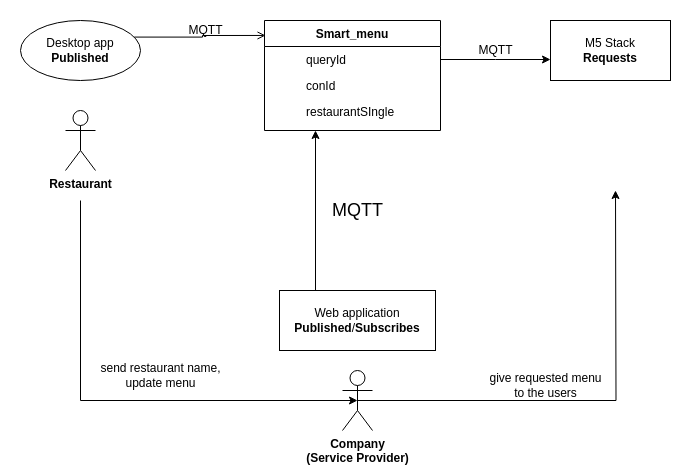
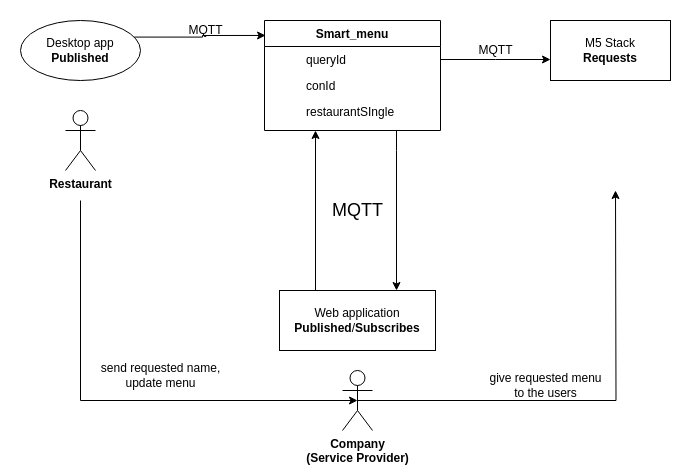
edge "Desktop app Published" -> "Smart_menu": arrowhead open -> classic
edge "Smart_menu" -> "Web application Published/Subscribes": added
node "send restaurant name, update menu": label "send restaurant name, update menu" -> "send requested name, update menu"
